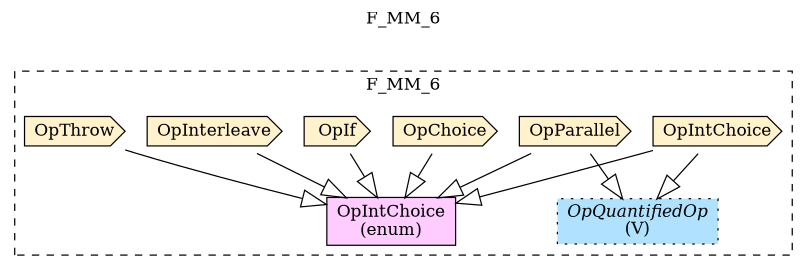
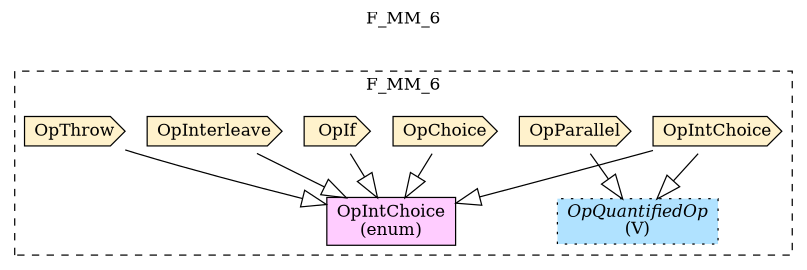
edge "OpParallel" -> "OpIntChoice (enum)": removed
